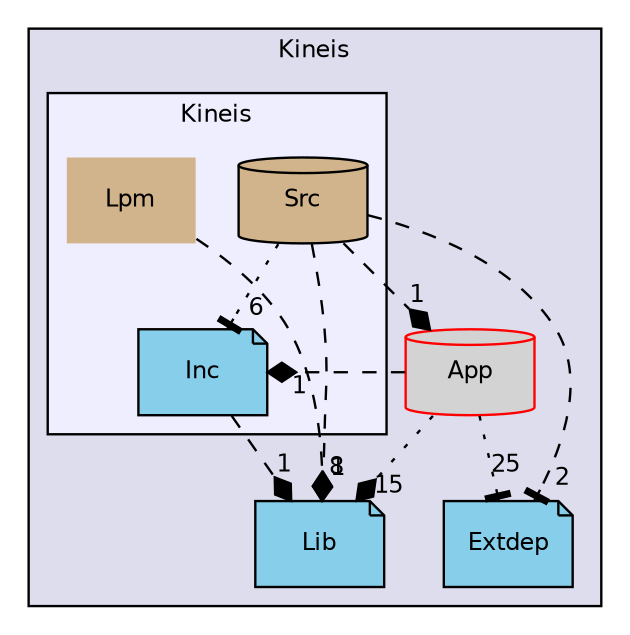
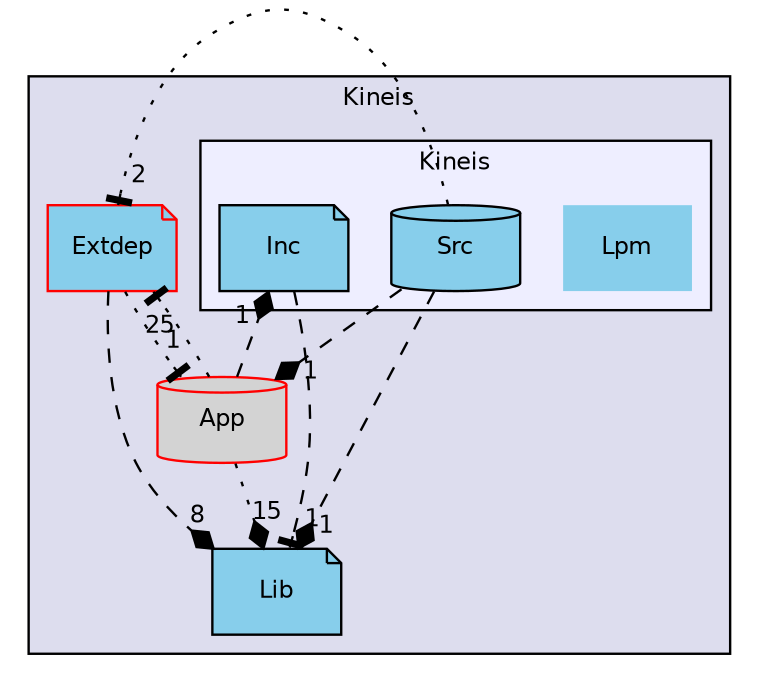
node "Lpm": fillcolor tan -> skyblue
node "Src": fillcolor tan -> skyblue
edge "Src" -> "Inc": removed
edge "Src" -> "Extdep": style dashed -> dotted
edge "Extdep" -> "App": added
edge "Lpm" -> "Lib": now "Extdep" -> "Lib"
edge "Inc" -> "Lib": arrowhead diamond -> tee
node "Extdep": color black -> red
